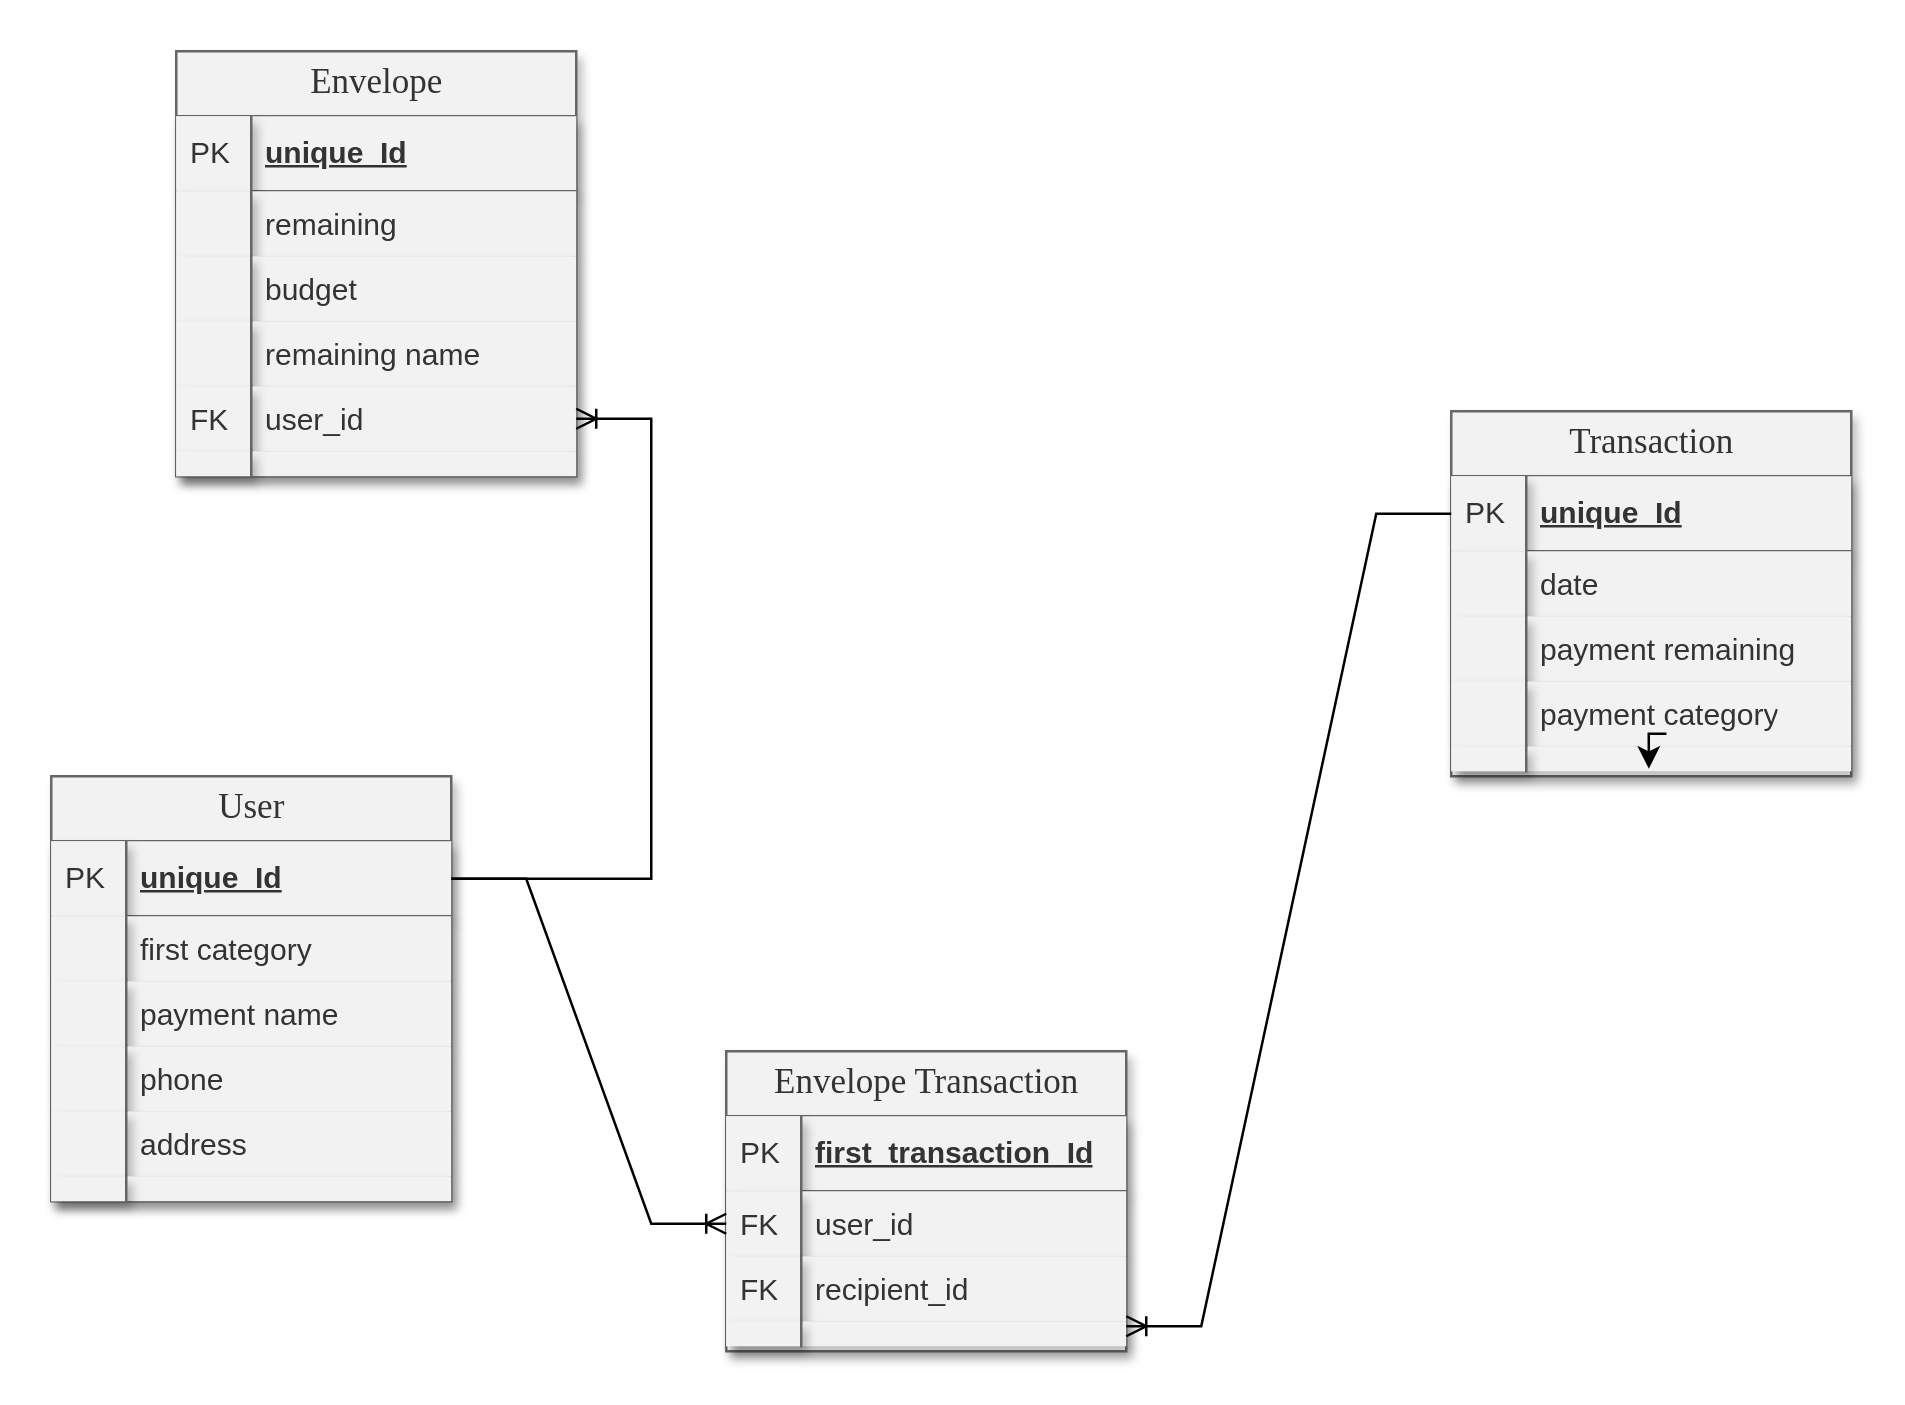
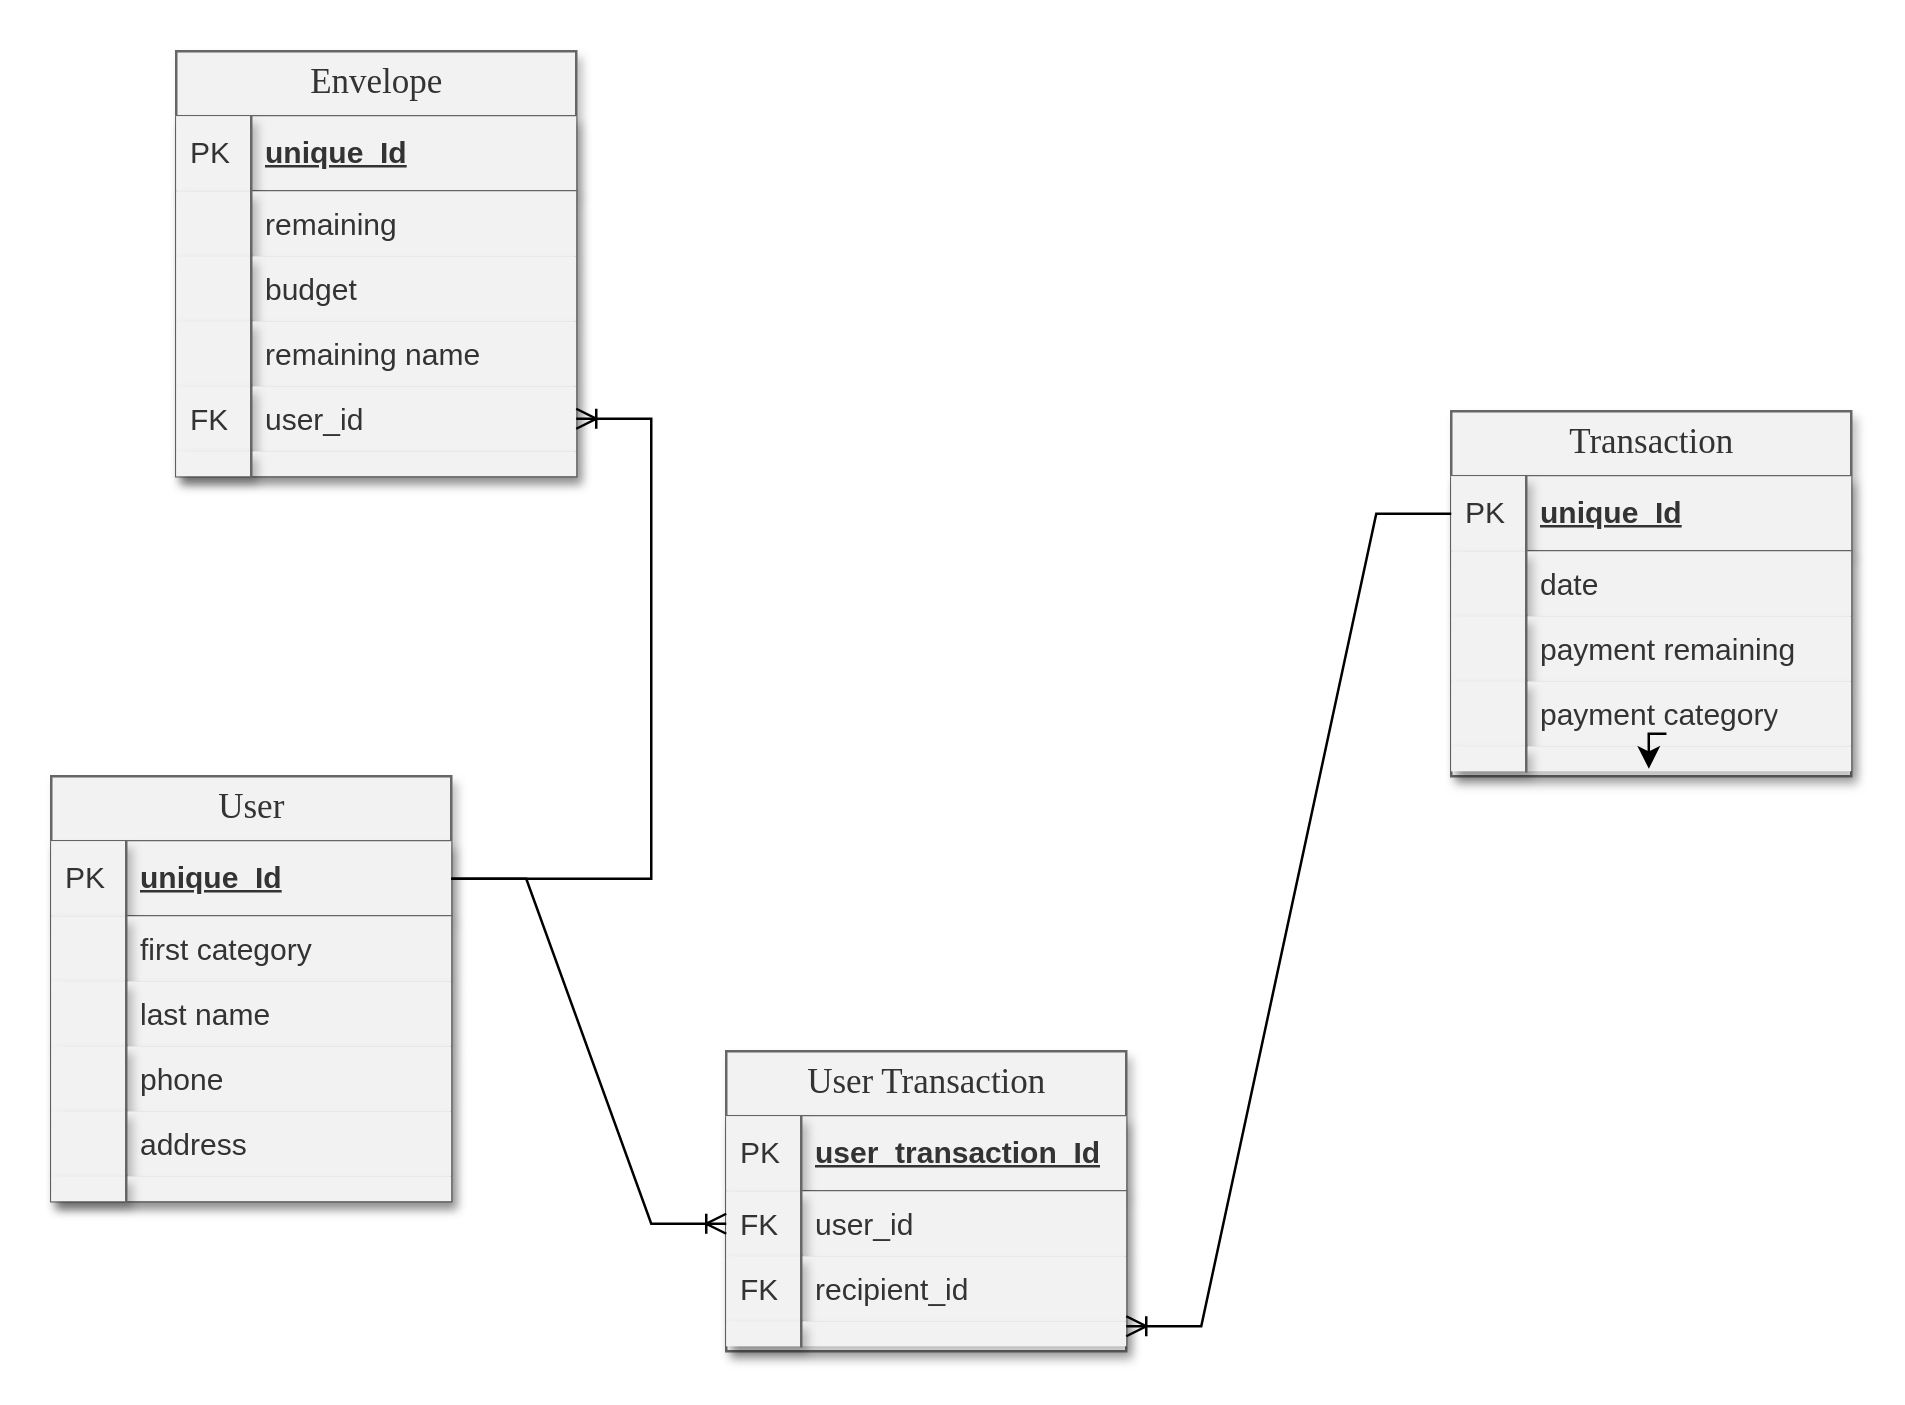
node "payment name": label "payment name" -> "last name"
node "Envelope Transaction": label "Envelope Transaction" -> "User Transaction"
node "first_transaction_Id": label "first_transaction_Id" -> "user_transaction_Id"
